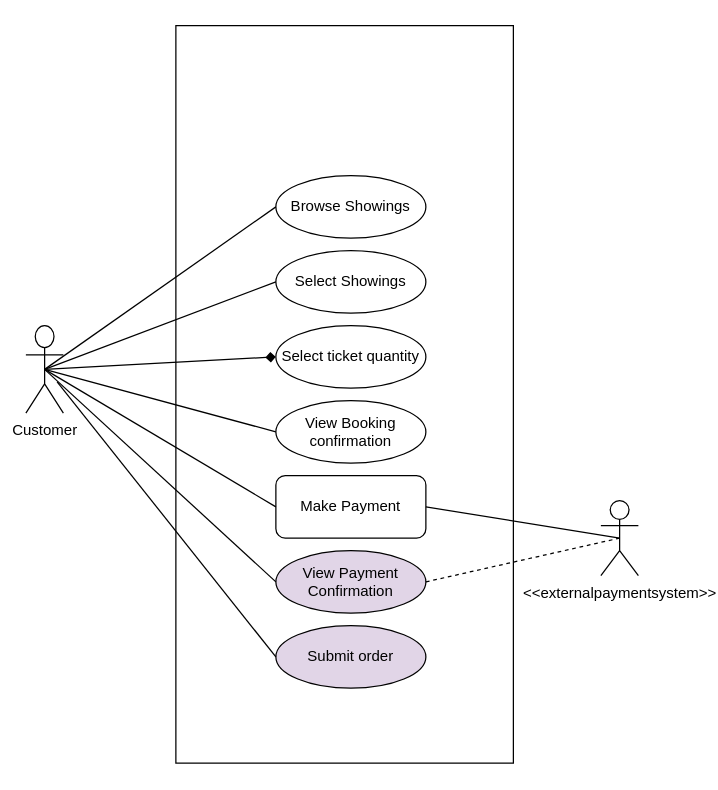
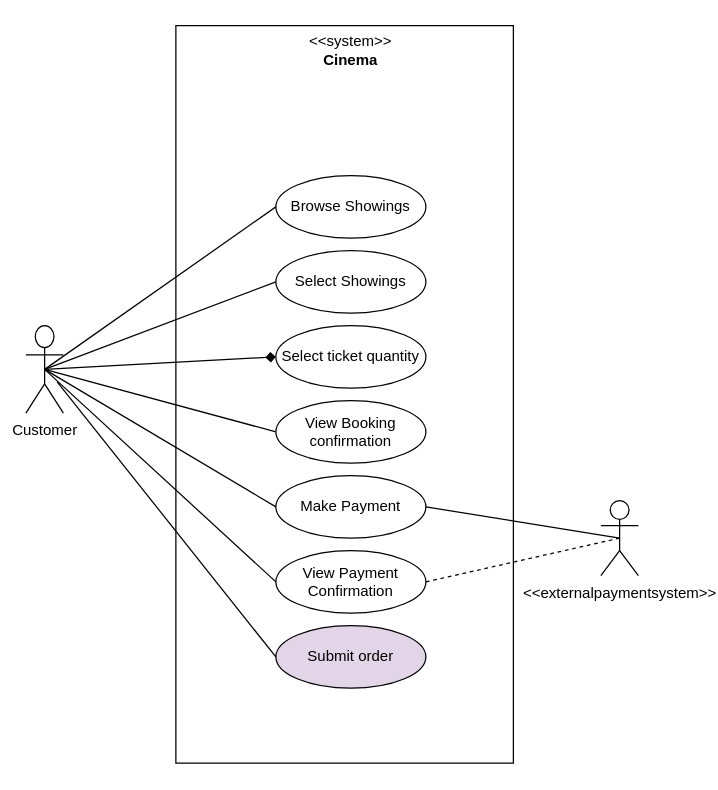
node "<<system>> Cinema": added
node "Make Payment": shape rounded rectangle -> ellipse
node "View Payment Confirmation": fillcolor #e1d5e7 -> #ffffff
